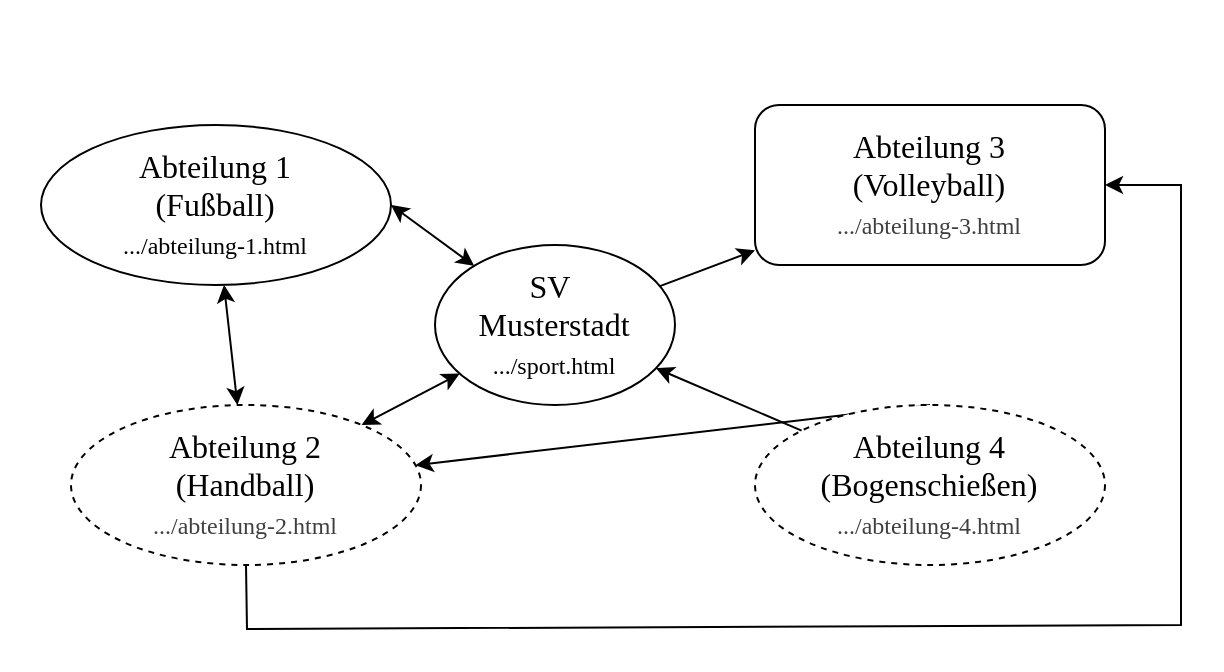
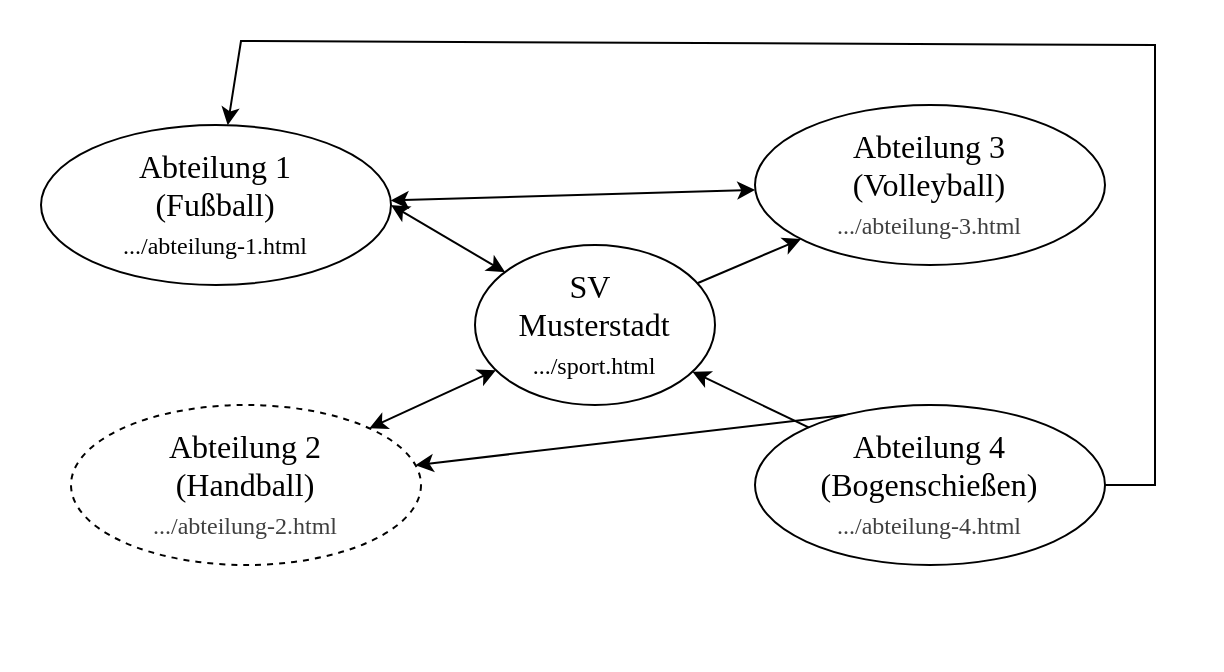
edge "Abteilung 4 (Bogenschießen) .../abteilung-4.html" -> "Abteilung 1 (Fußball) .../abteilung-1.html": added
node "Abteilung 3 (Volleyball) .../abteilung-3.html": shape rounded rectangle -> ellipse
node "SV Musterstadt .../sport.html": moved (555, 325) -> (595, 325)
edge "Abteilung 1 (Fußball) .../abteilung-1.html" -- "Abteilung 2 (Handball) .../abteilung-2.html": now "Abteilung 1 (Fußball) .../abteilung-1.html" -- "Abteilung 3 (Volleyball) .../abteilung-3.html"
node "Abteilung 4 (Bogenschießen) .../abteilung-4.html": style dashed -> solid
edge "Abteilung 2 (Handball) .../abteilung-2.html" -> "Abteilung 3 (Volleyball) .../abteilung-3.html": removed
